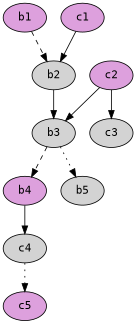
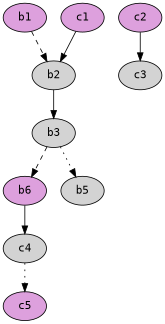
edge "c2" -> "b3": removed
node "b4": label "b4" -> "b6"
